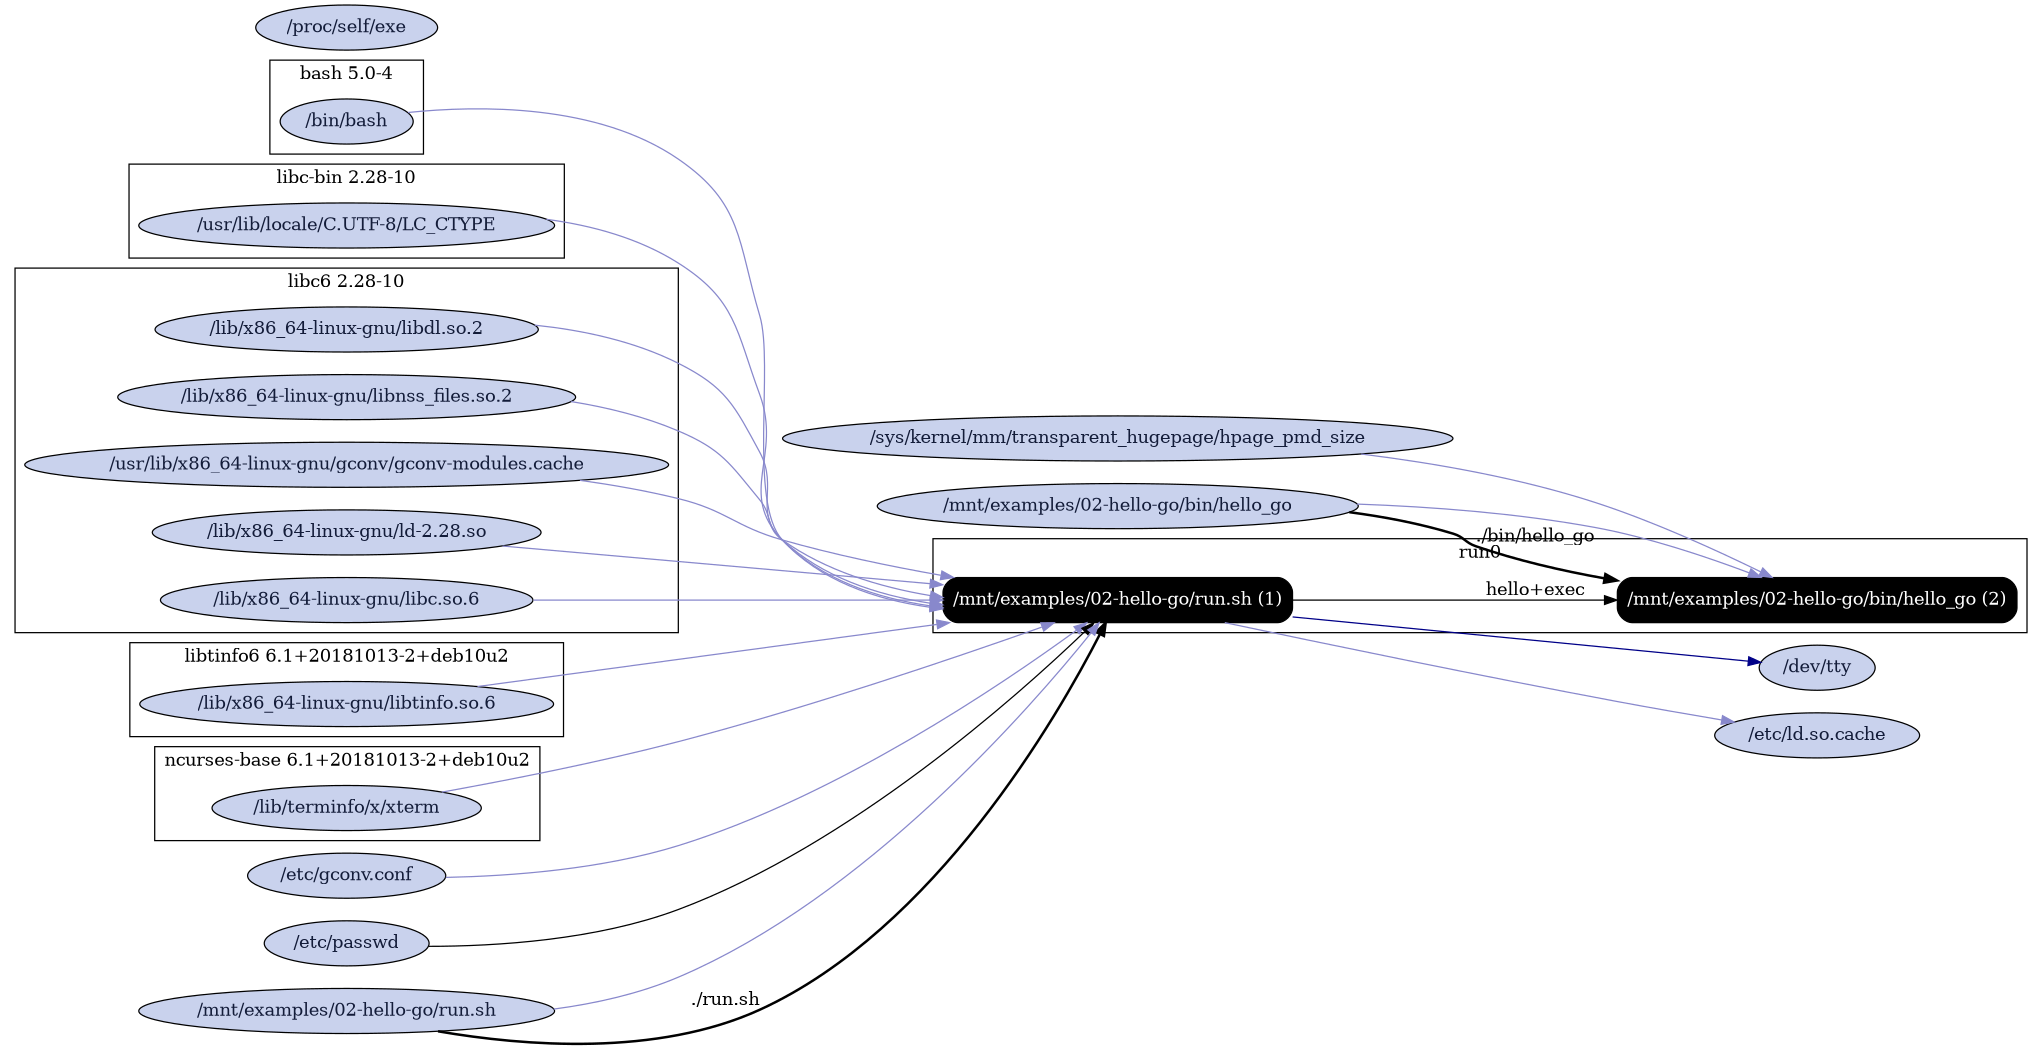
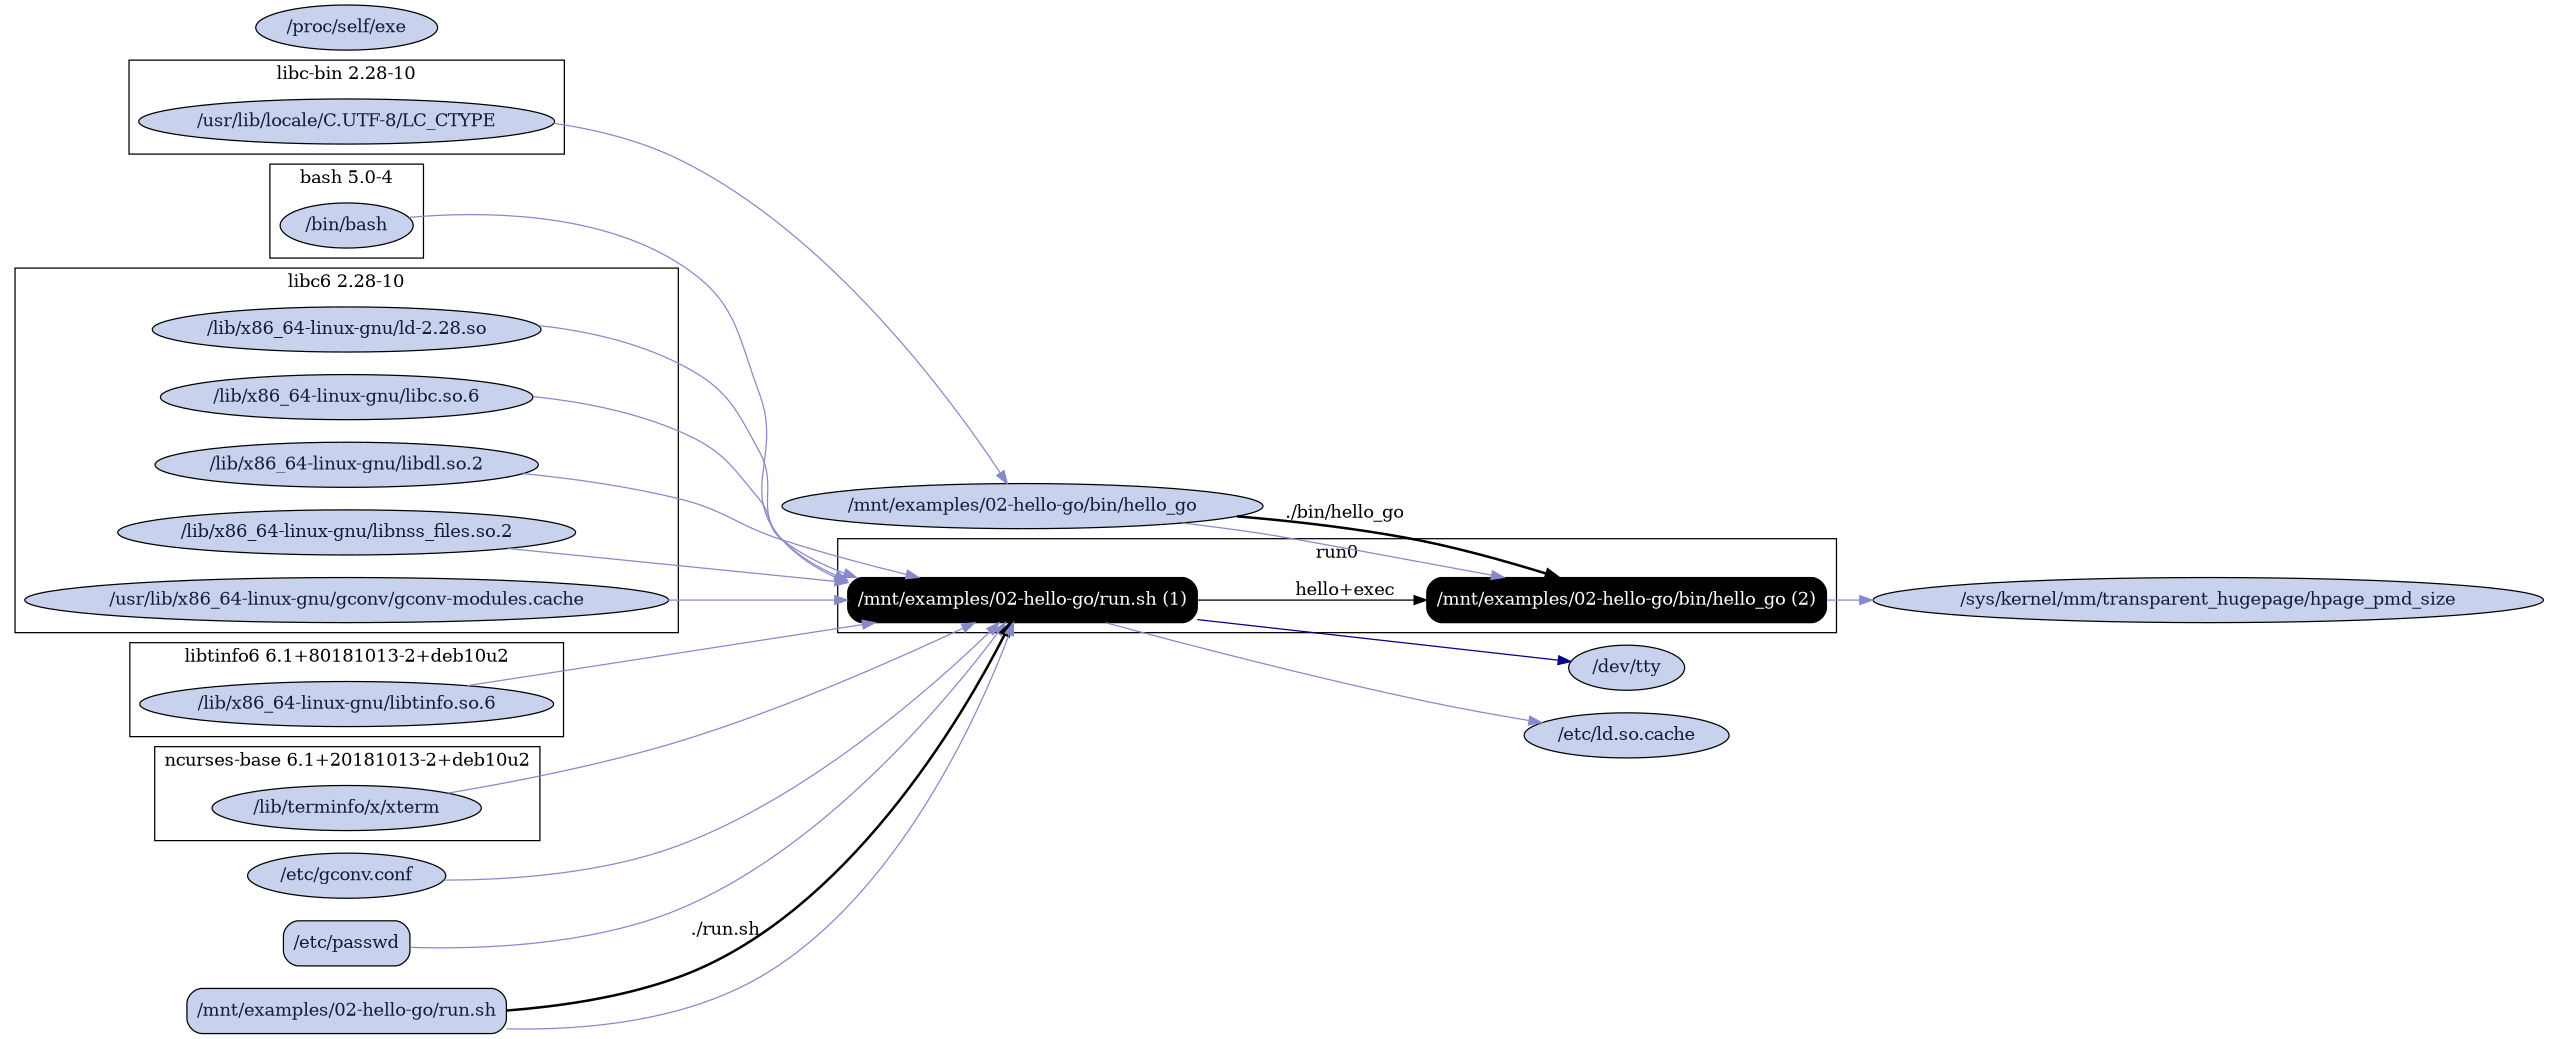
edge "/usr/lib/locale/C.UTF-8/LC_CTYPE" -> "/mnt/examples/02-hello-go/run.sh (1)": now "/usr/lib/locale/C.UTF-8/LC_CTYPE" -> "/mnt/examples/02-hello-go/bin/hello_go"
edge "/sys/kernel/mm/transparent_hugepage/hpage_pmd_size" -> "/mnt/examples/02-hello-go/bin/hello_go (2)": reversed
cluster "libtinfo6 6.1+20181013-2+deb10u2": label "libtinfo6 6.1+20181013-2+deb10u2" -> "libtinfo6 6.1+80181013-2+deb10u2"
edge "/etc/passwd" -> "/mnt/examples/02-hello-go/run.sh (1)": color black -> #8888cc
node "/etc/passwd": shape ellipse -> box
node "/mnt/examples/02-hello-go/run.sh": shape ellipse -> box
